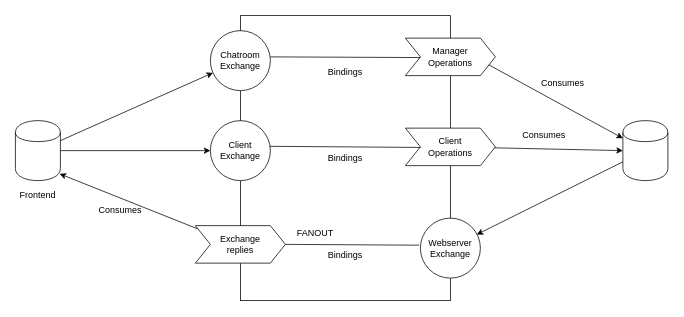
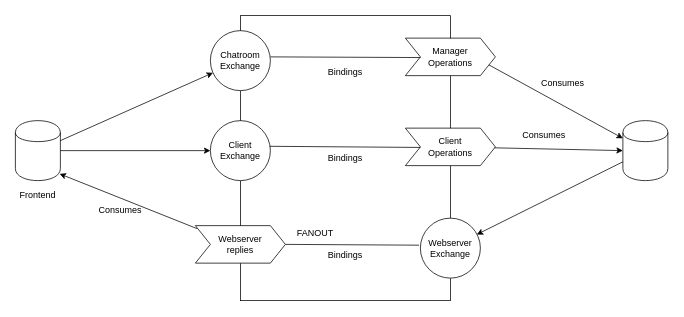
node "Exchange replies": label "Exchange replies" -> "Webserver replies"
